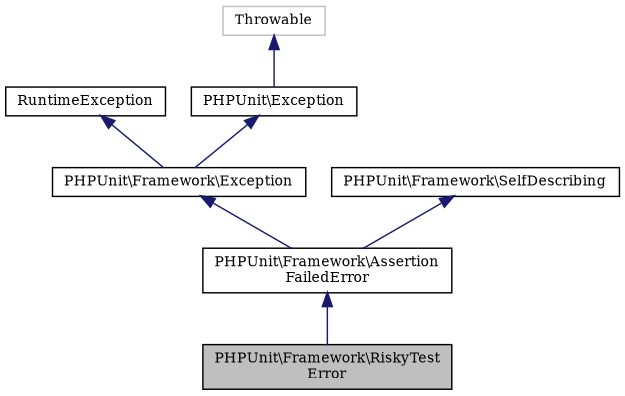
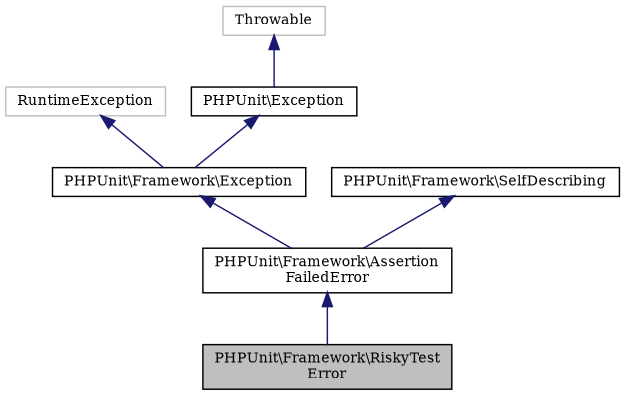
node "RuntimeException": color black -> grey75
